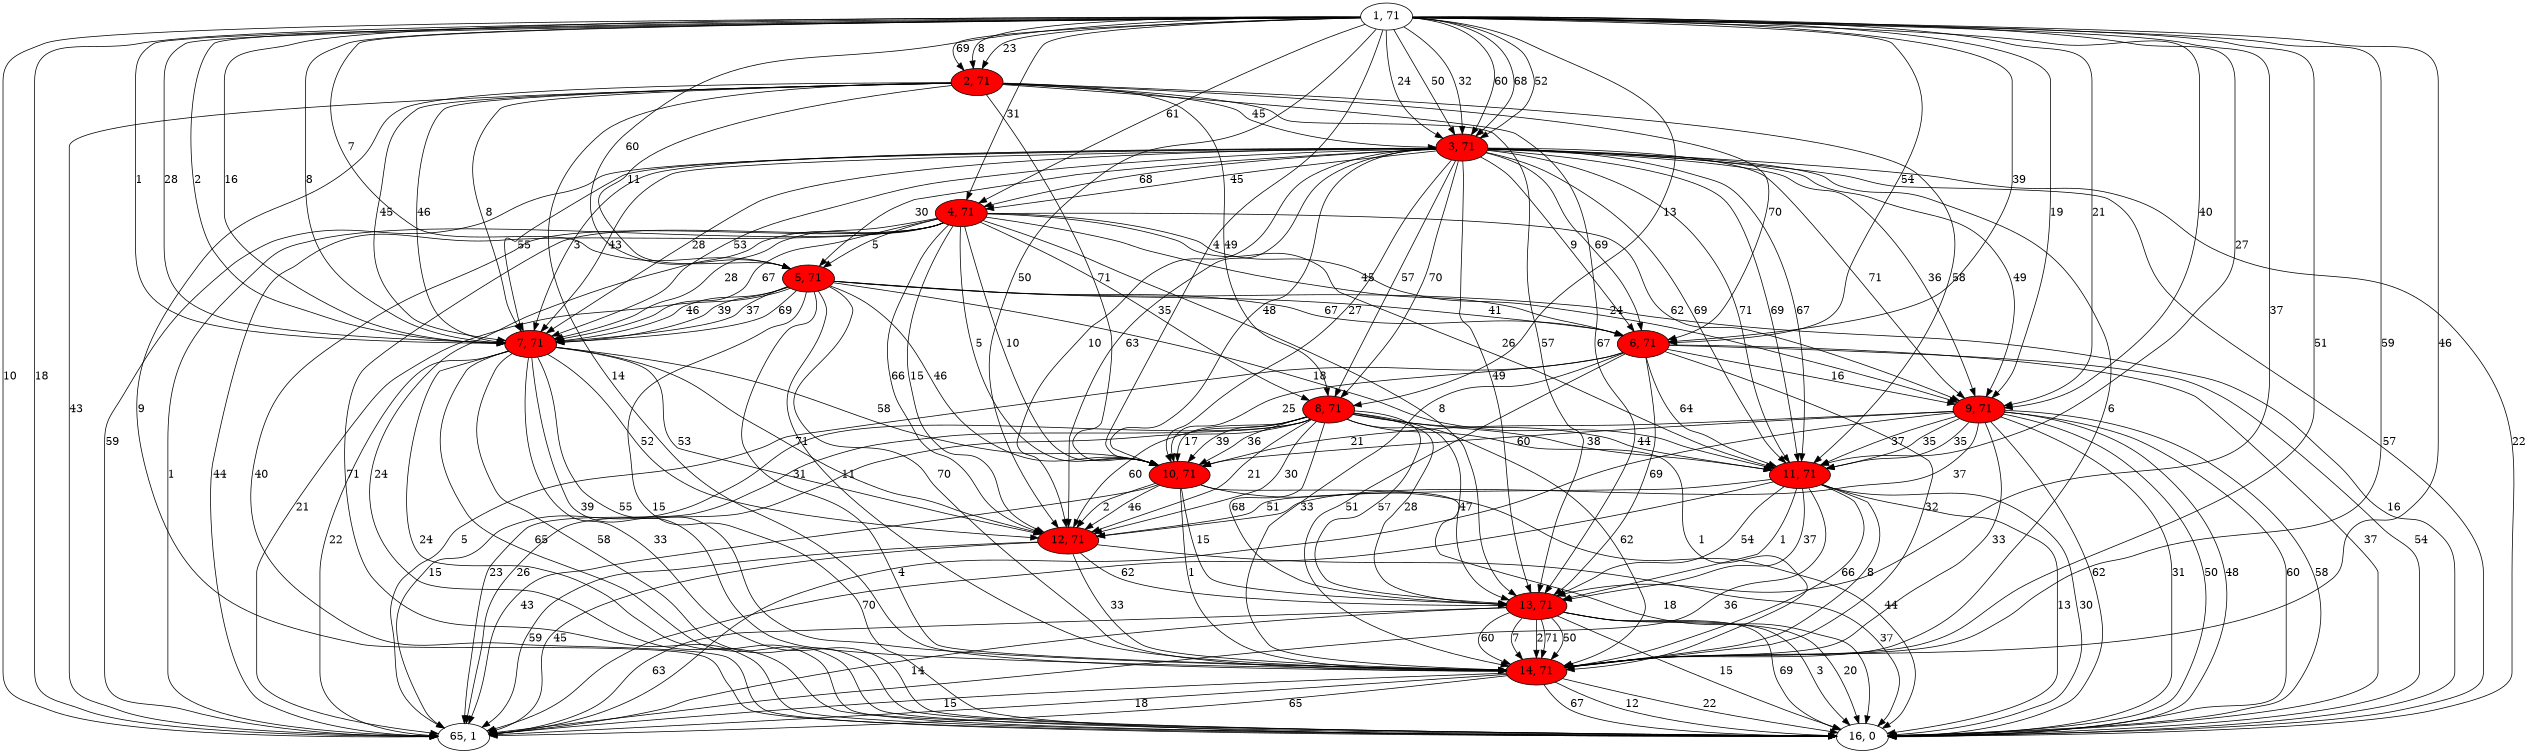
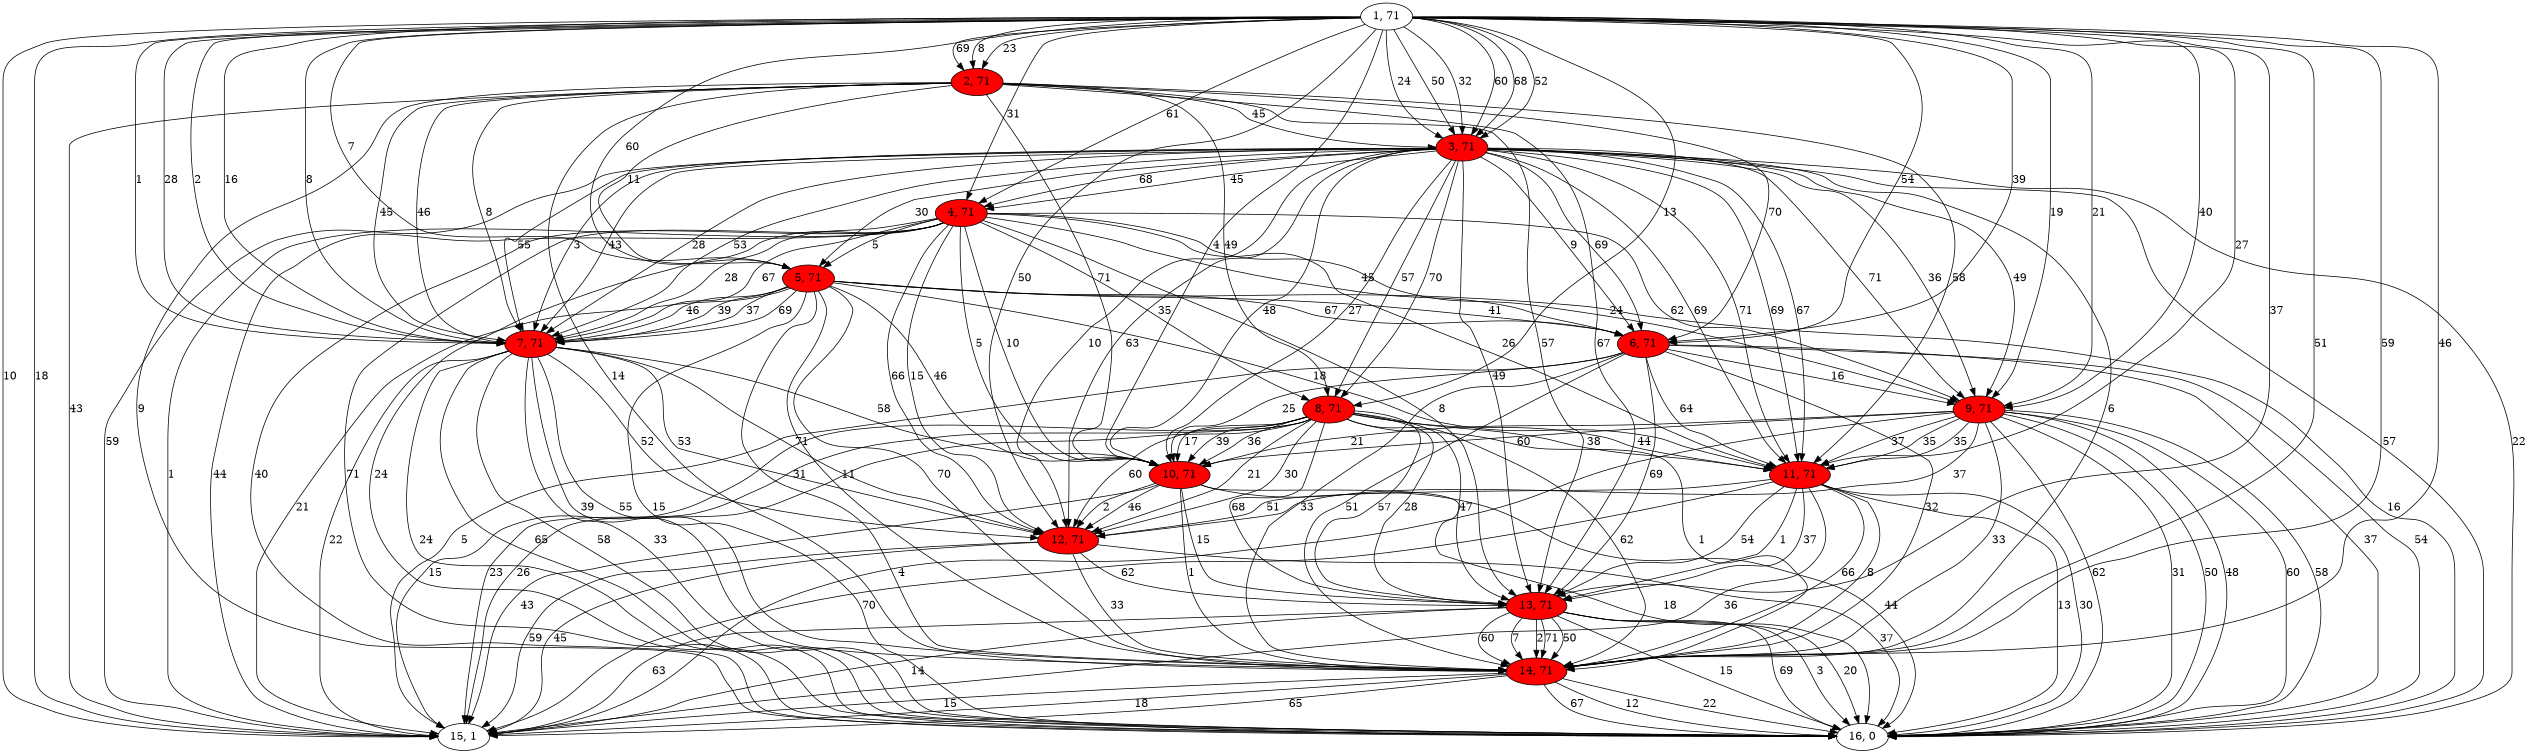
node "65, 1": label "65, 1" -> "15, 1"
